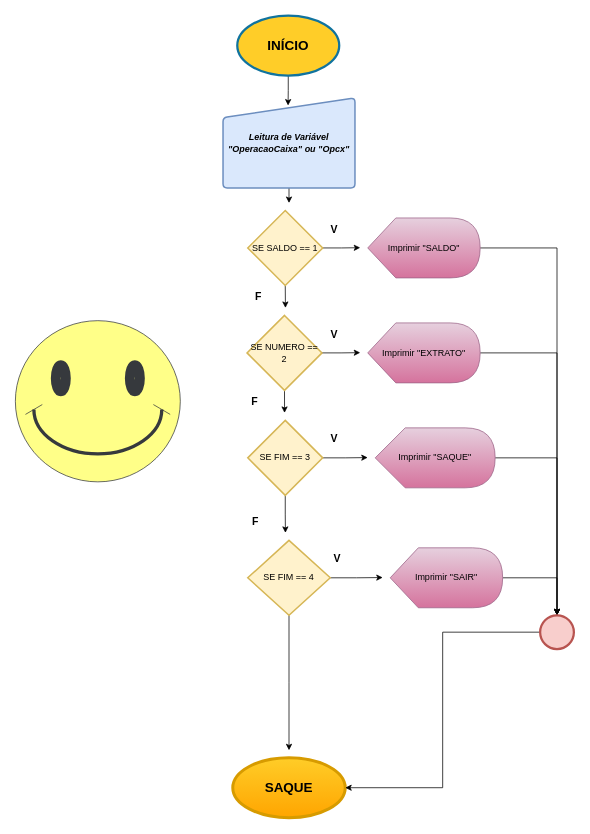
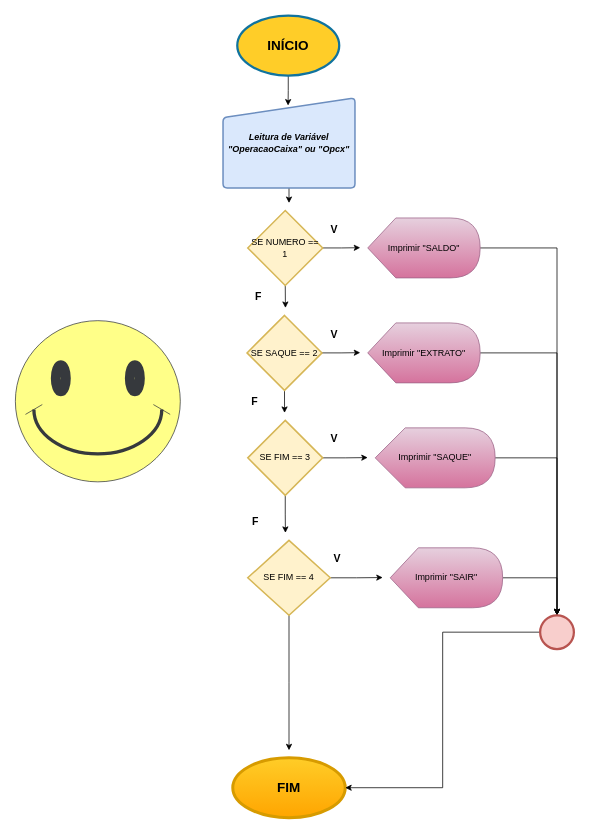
node "SE SALDO == 1": label "SE SALDO == 1" -> "SE NUMERO == 1"
node "SE NUMERO == 2": label "SE NUMERO == 2" -> "SE SAQUE == 2"
node "SAQUE": label "SAQUE" -> "FIM"
